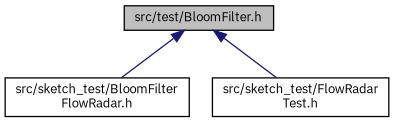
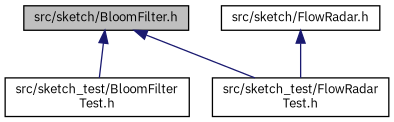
node "src/test/BloomFilter.h": label "src/test/BloomFilter.h" -> "src/sketch/BloomFilter.h"
node "src/sketch/FlowRadar.h": added
node "src/sketch_test/BloomFilter FlowRadar.h": label "src/sketch_test/BloomFilter FlowRadar.h" -> "src/sketch_test/BloomFilter Test.h"
